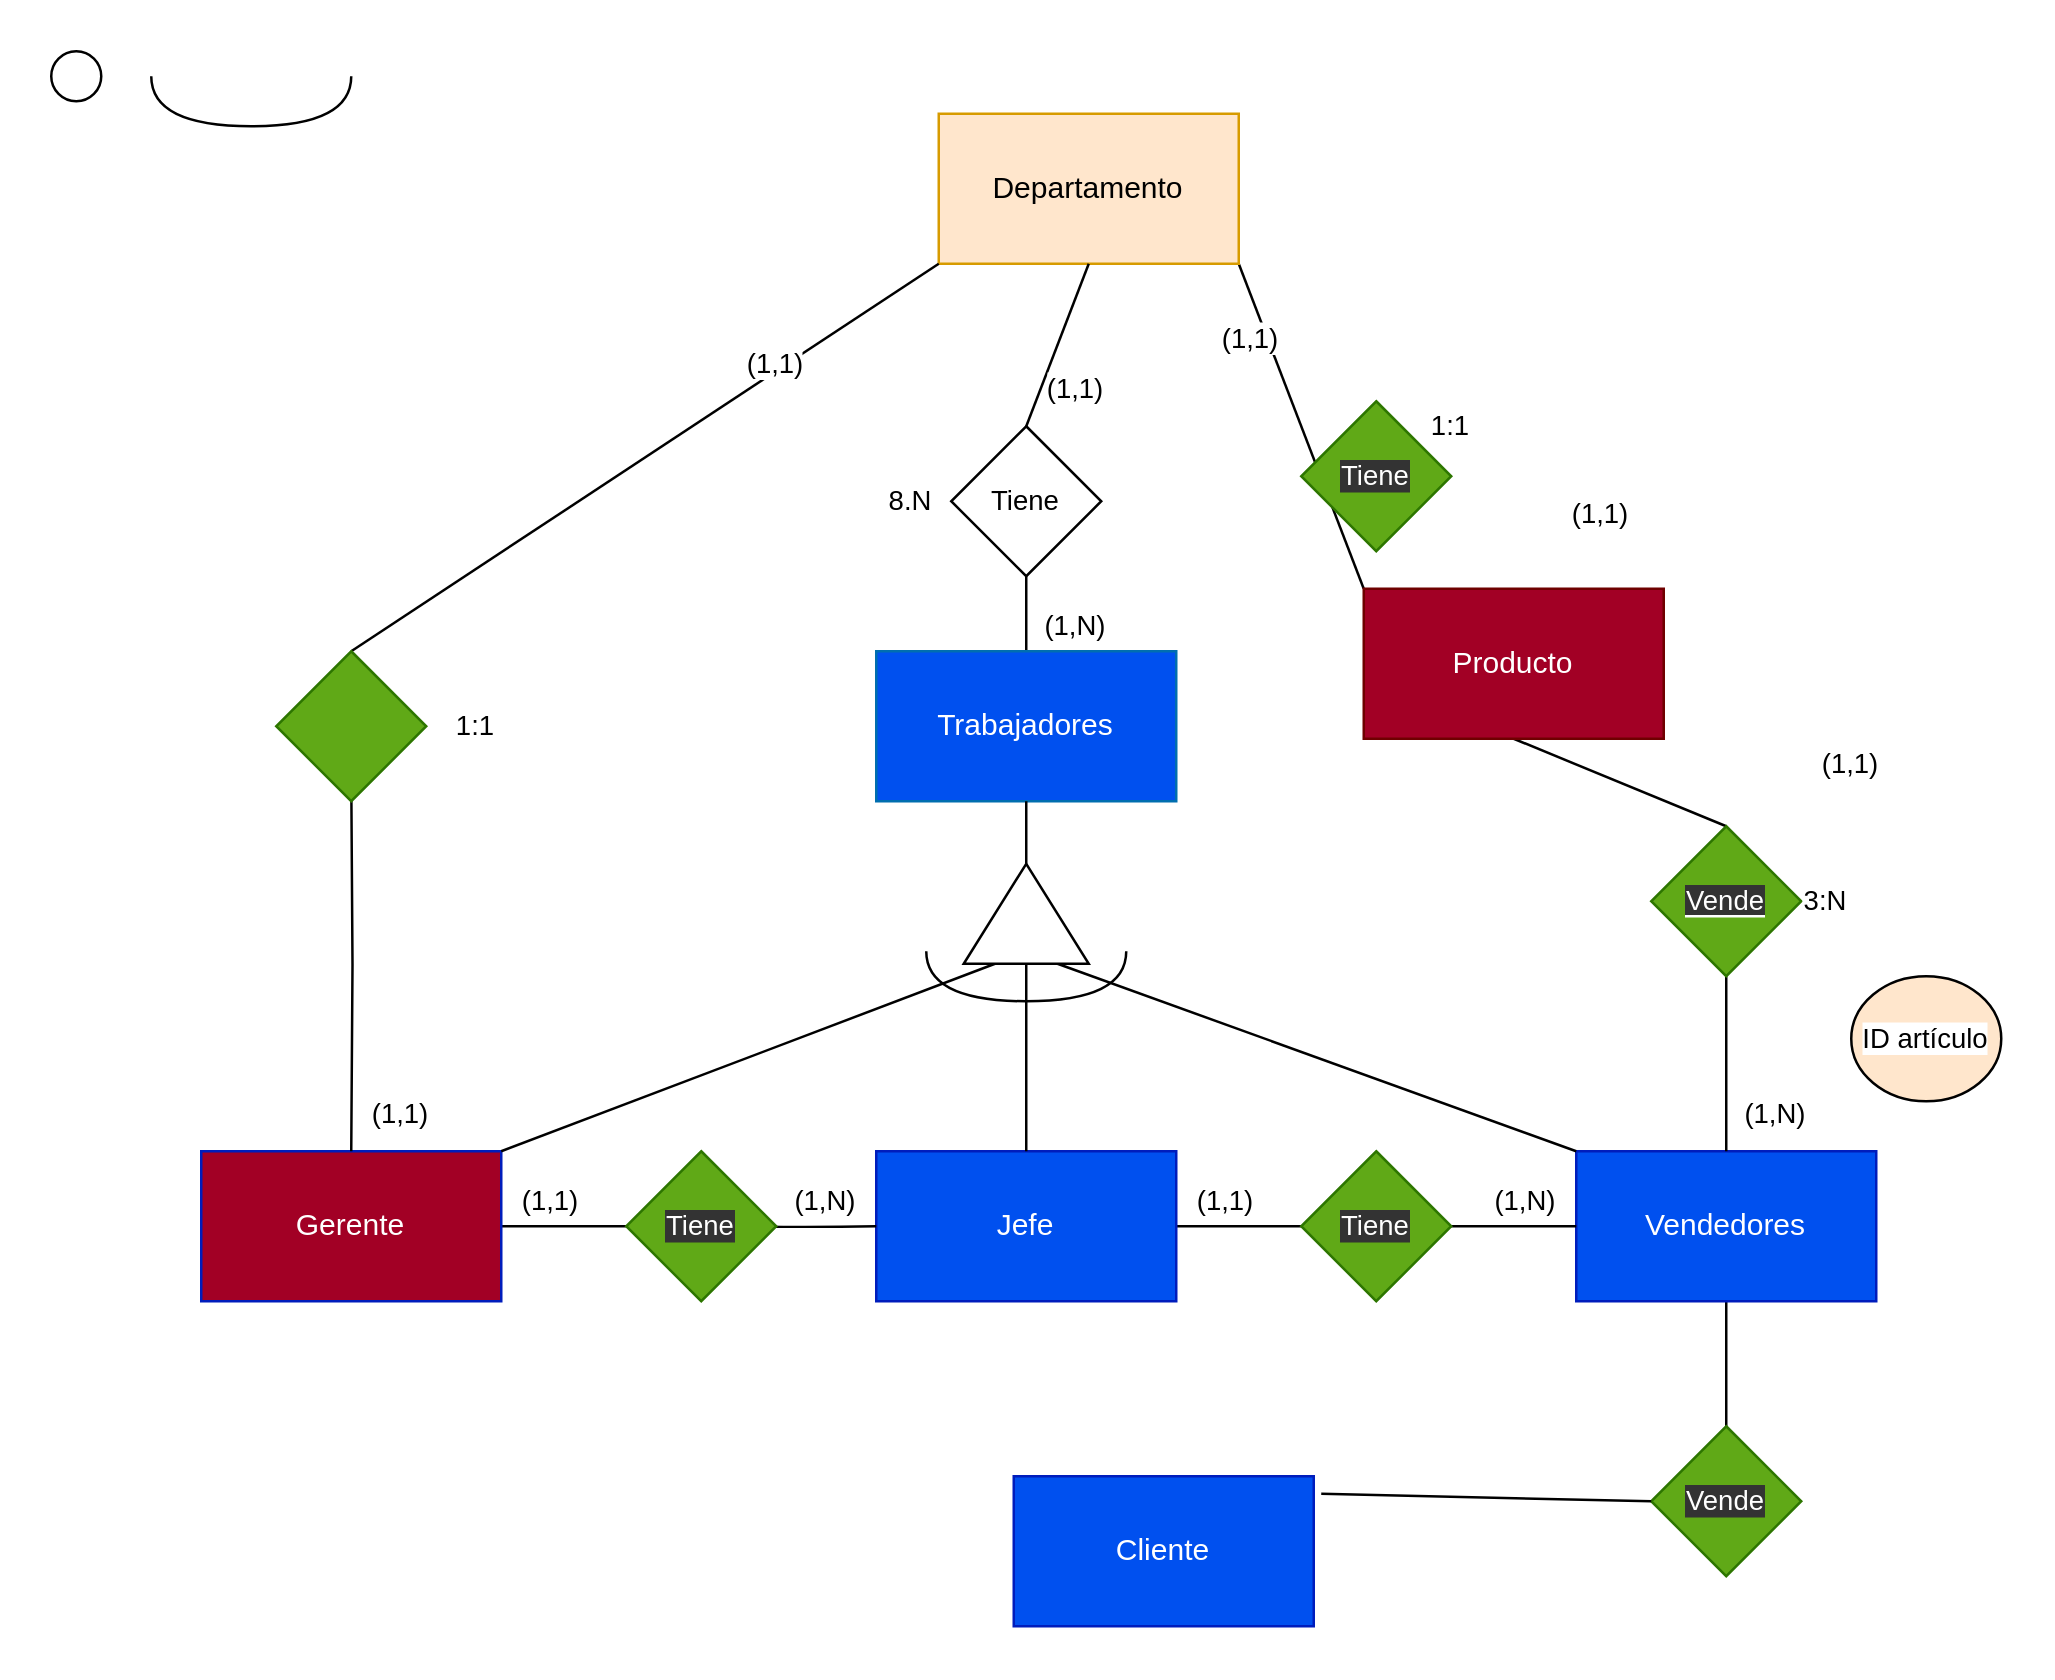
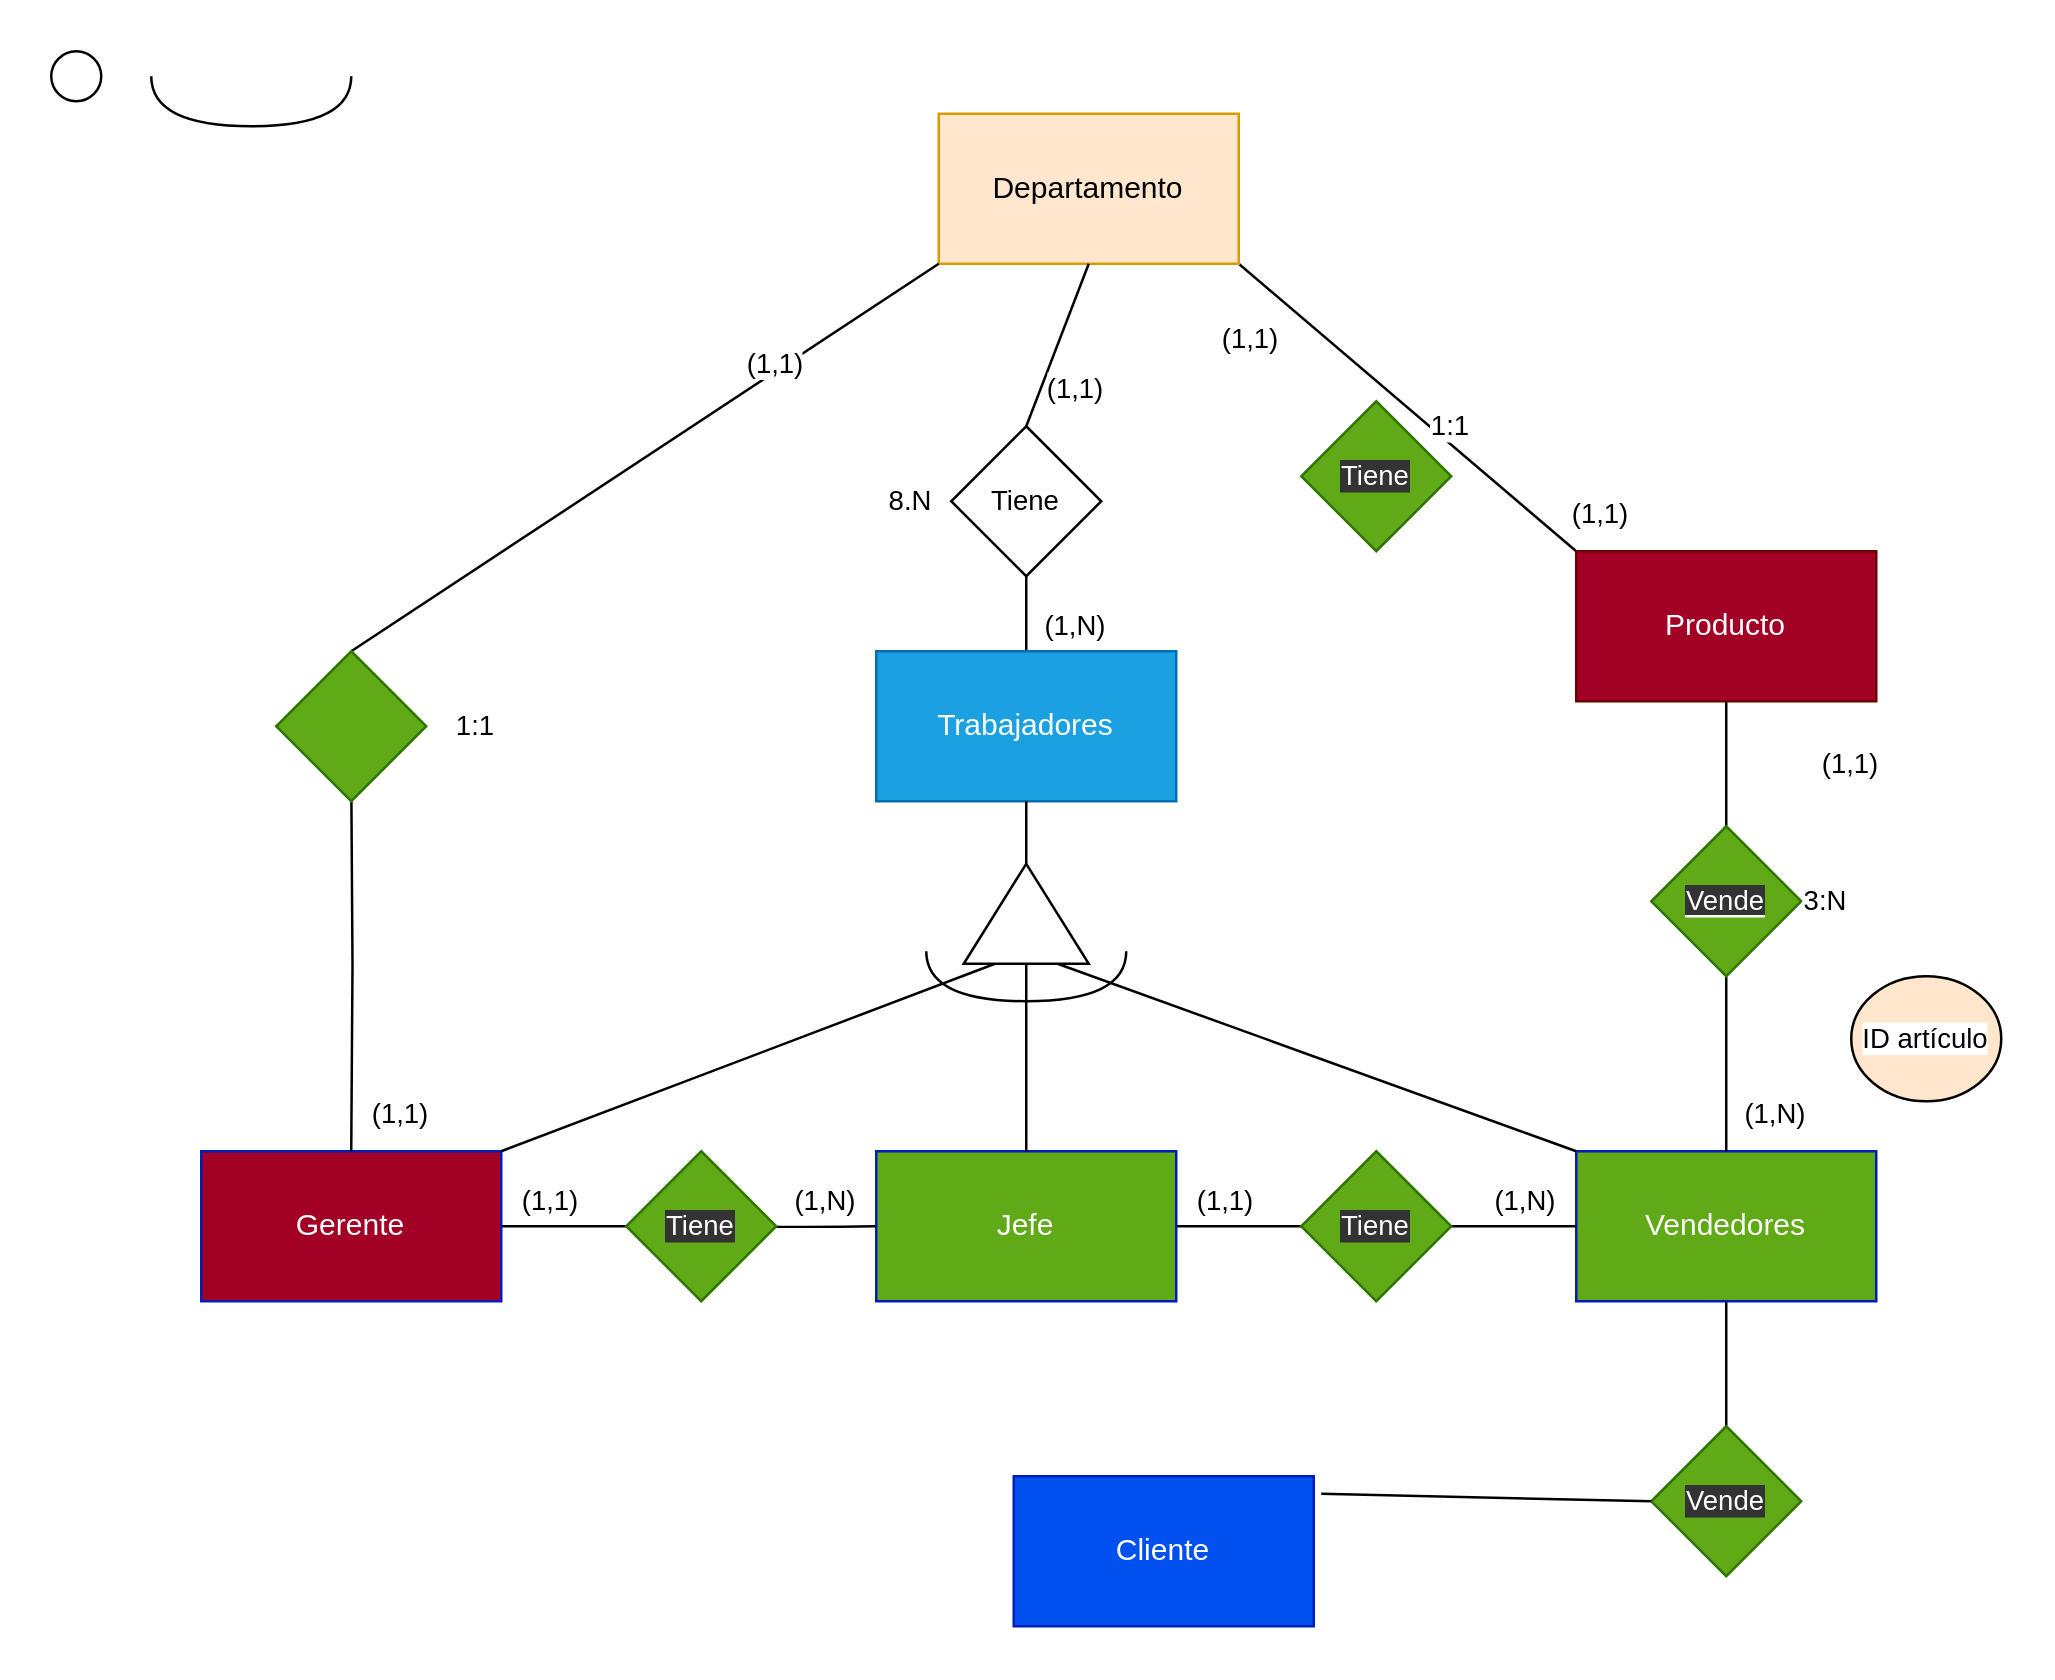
node "Producto": moved (1514, 664) -> (1726, 626)
node "Trabajadores": fillcolor #0050ef -> #1ba1e2
node "Jefe": fillcolor #0050ef -> #60a917
node "Vendedores": fillcolor #0050ef -> #60a917
